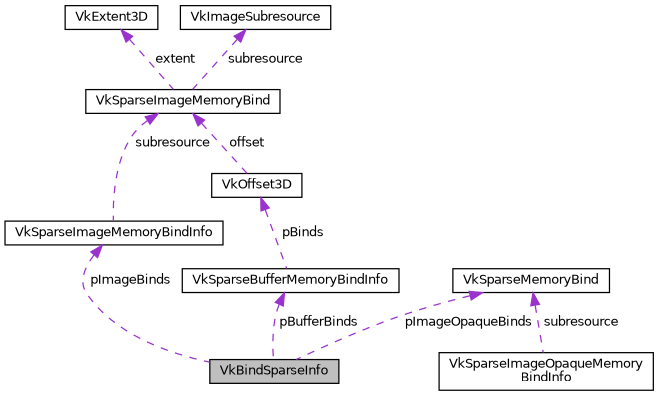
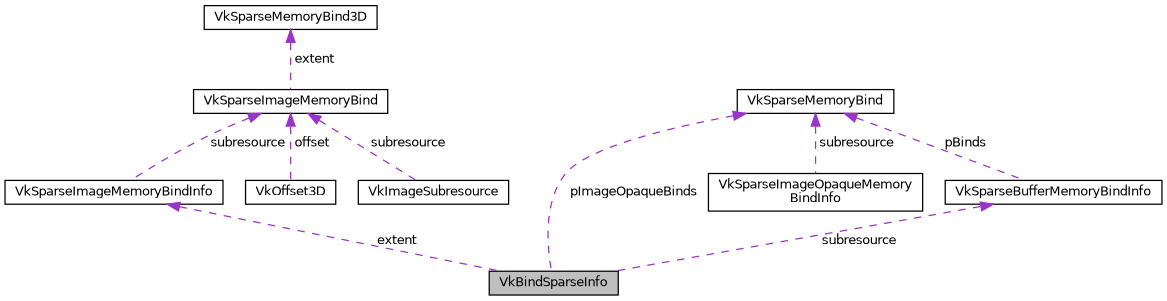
node "VkExtent3D": label "VkExtent3D" -> "VkSparseMemoryBind3D"
edge "VkSparseImageMemoryBind" -> "VkImageSubresource": reversed
edge "VkSparseBufferMemoryBindInfo" -> "VkOffset3D": now "VkSparseBufferMemoryBindInfo" -> "VkSparseMemoryBind"
edge "VkBindSparseInfo" -> "VkSparseImageMemoryBindInfo": label " pImageBinds" -> " extent"
edge "VkBindSparseInfo" -> "VkSparseBufferMemoryBindInfo": label " pBufferBinds" -> " subresource"
